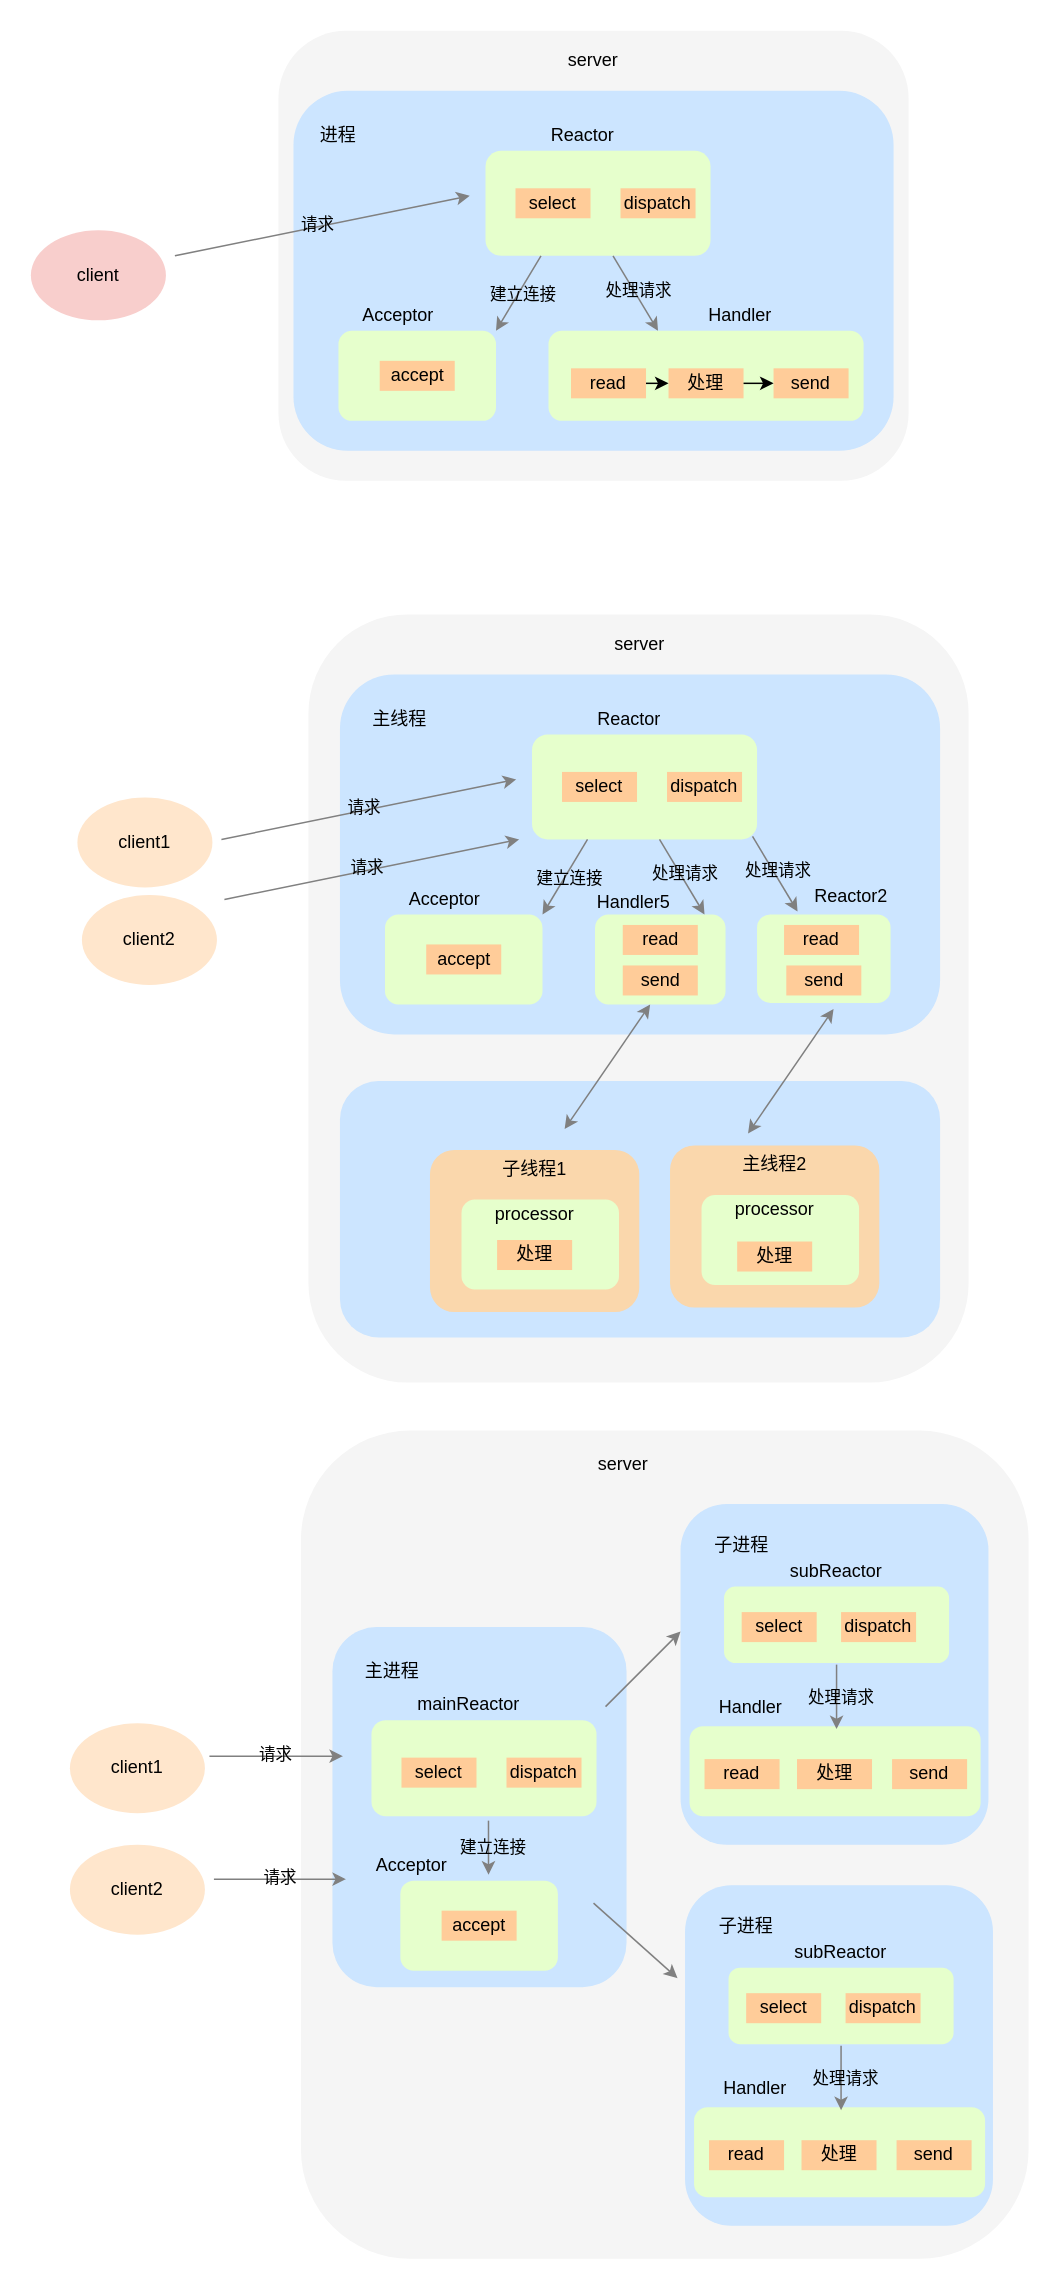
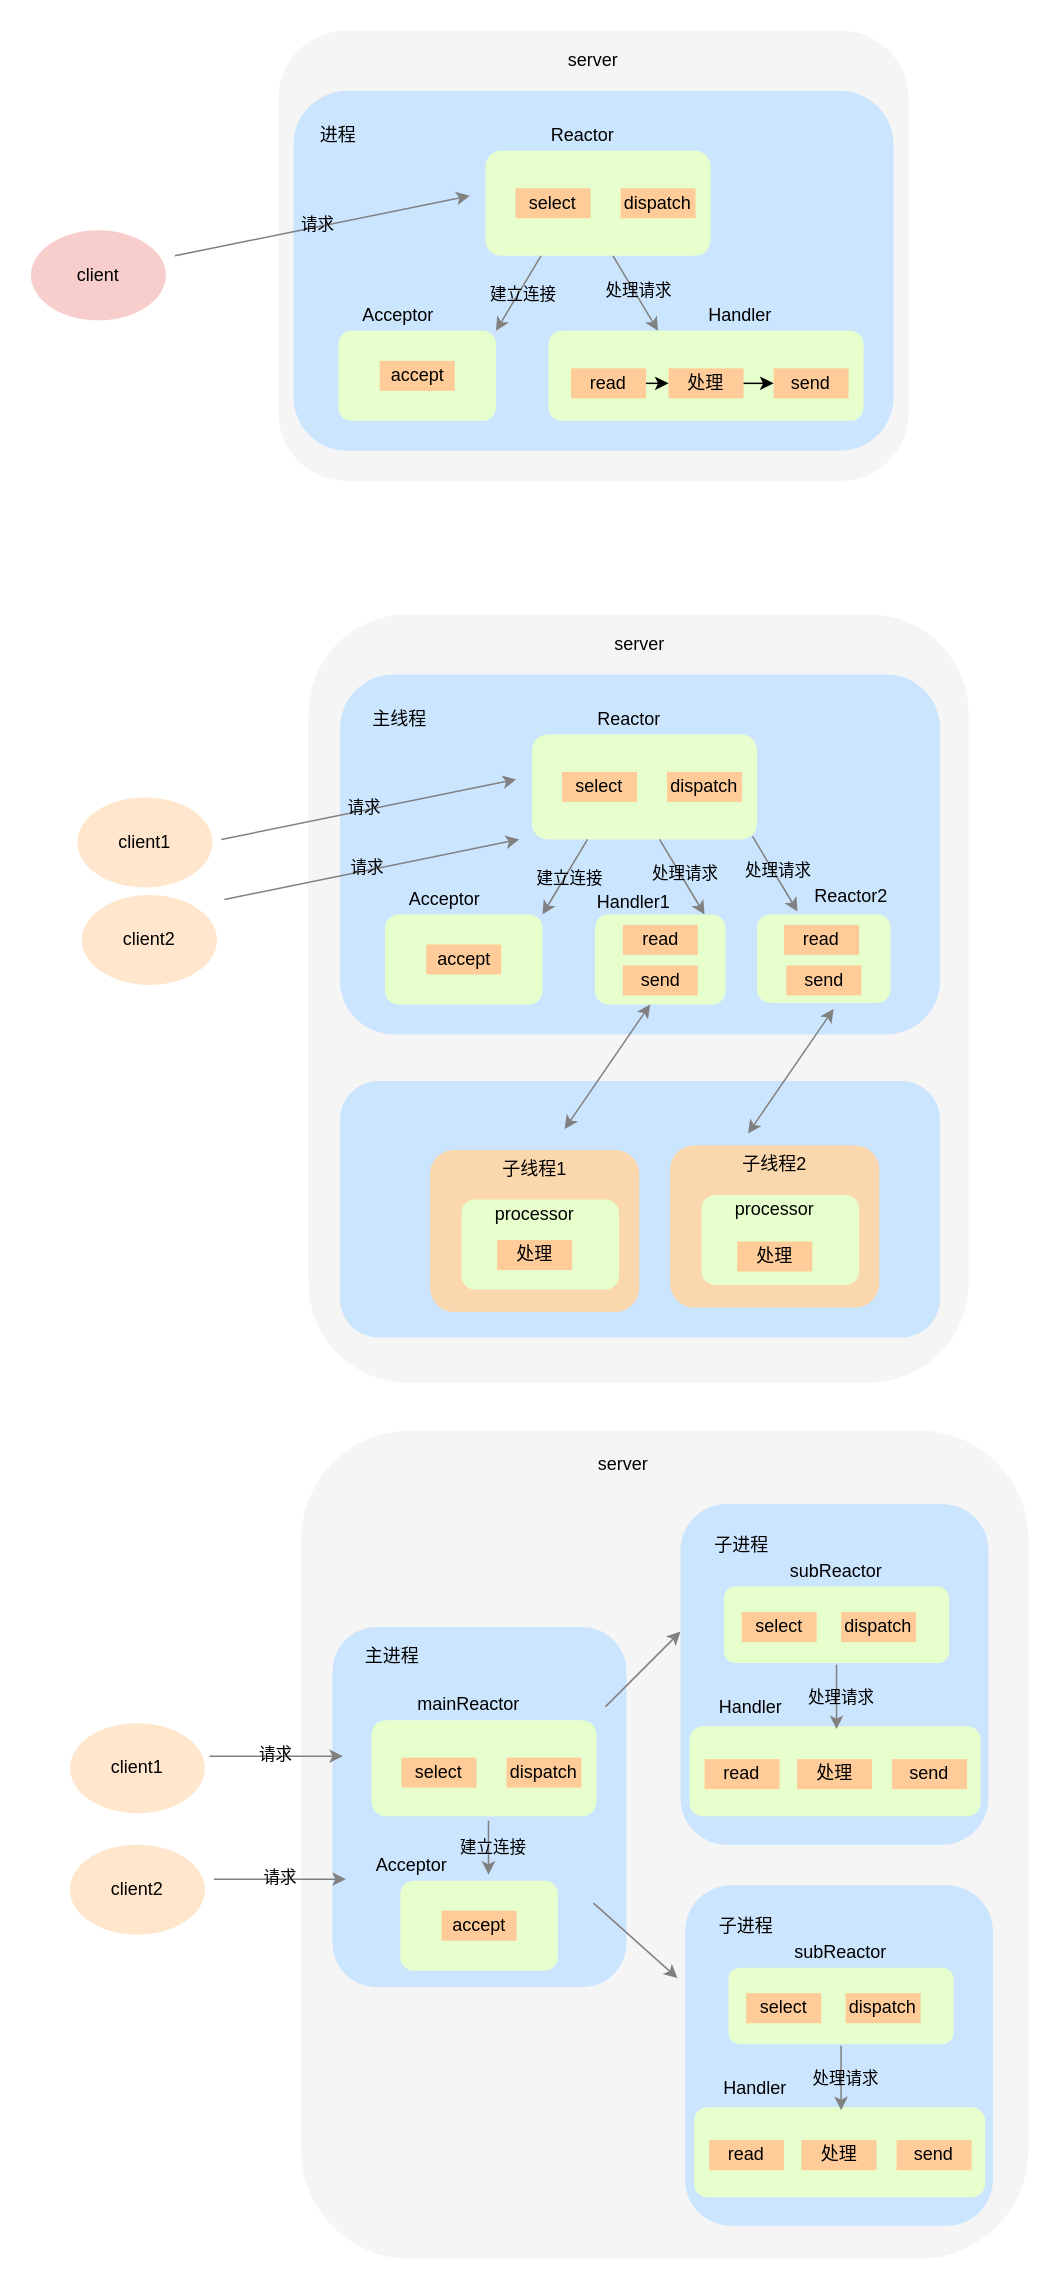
node "Handler5": label "Handler5" -> "Handler1"
node "主线程2": label "主线程2" -> "子线程2"
node "主进程": moved (392, 1672) -> (392, 1657)
